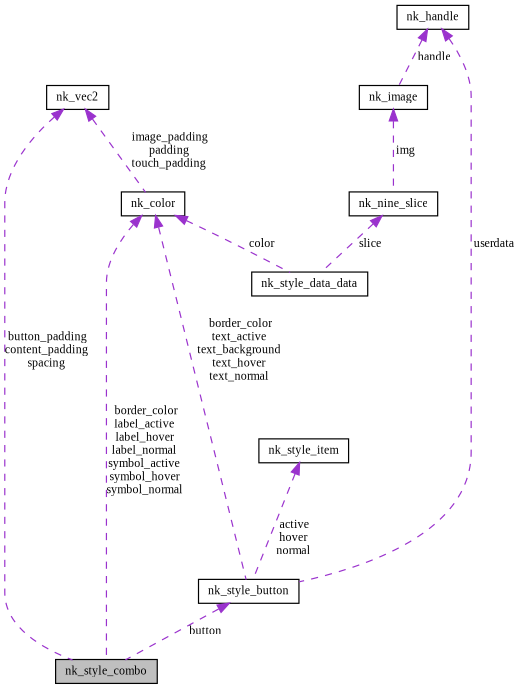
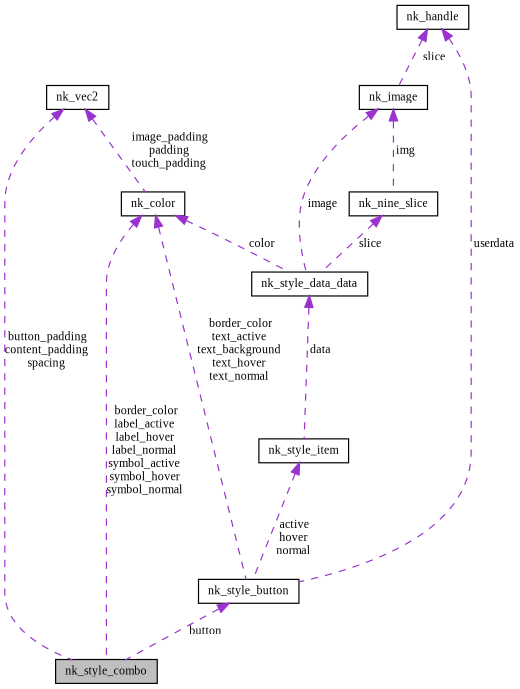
edge "nk_image" -> "nk_handle": label " handle" -> " slice"
edge "nk_style_data_data" -> "nk_image": added, label "image"
edge "nk_style_item" -> "nk_style_data_data": added, label "data"
